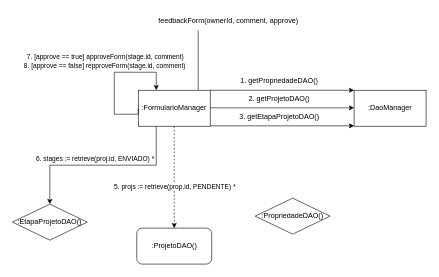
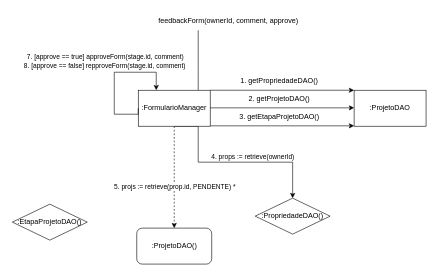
node ":DaoManager": label ":DaoManager" -> ":ProjetoDAO"
edge ":FormularioManager" -> ":PropriedadeDAO()": added, label "4. props := retrieve(ownerId)"
edge ":FormularioManager" -> ":EtapaProjetoDAO()": removed, label "6. stages := retrieve(proj.id, ENVIADO) *"
